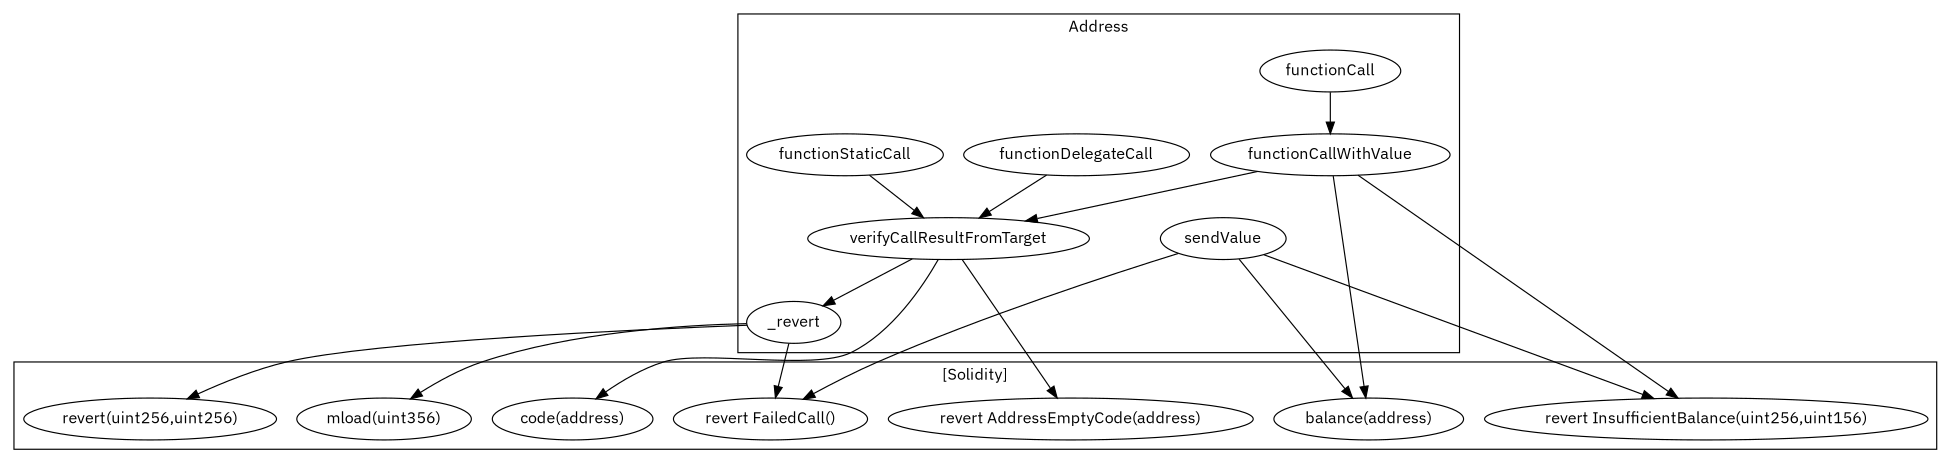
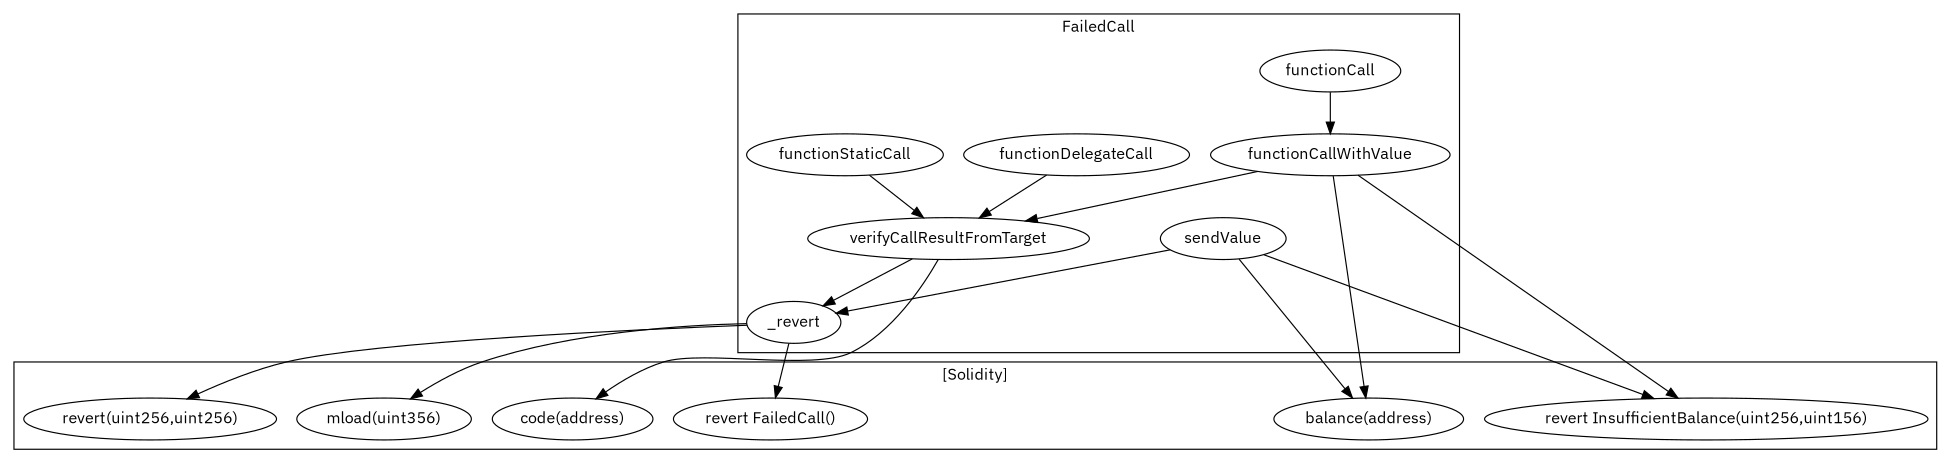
cluster "Address": label "Address" -> "FailedCall"
edge "sendValue" -> "revert FailedCall()": now "sendValue" -> "_revert"
node "revert AddressEmptyCode(address)": removed
